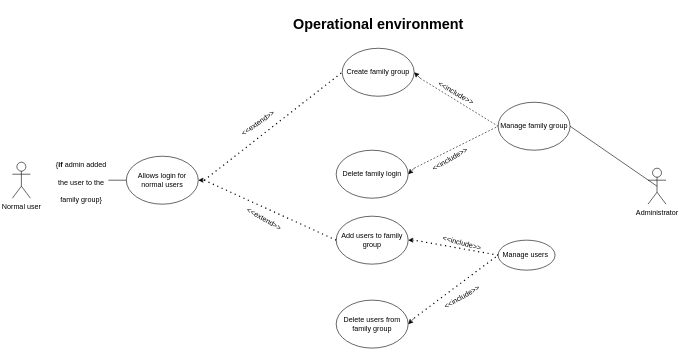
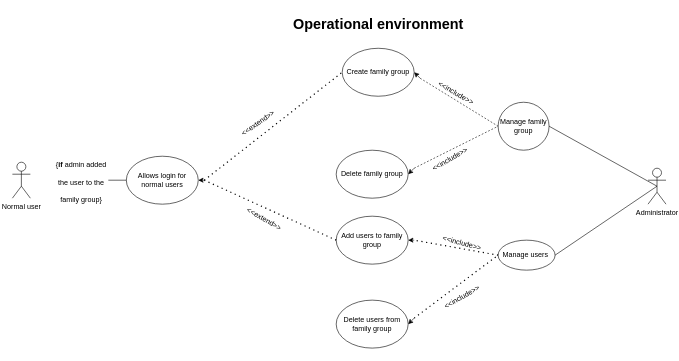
node "Manage family group": size 72x48 -> 51x48
node "Delete family login": label "Delete family login" -> "Delete family group"
edge "Administrator" -- "Manage users": added
